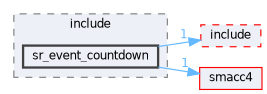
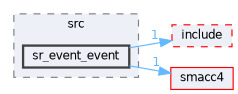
cluster "include": label "include" -> "src"
node "sr_event_countdown": label "sr_event_countdown" -> "sr_event_event"
